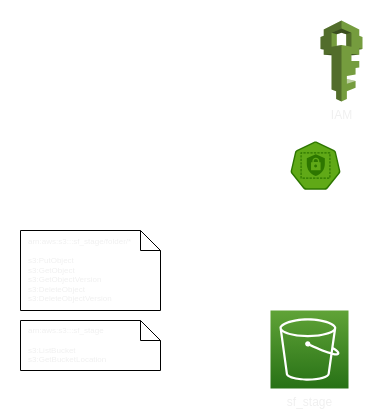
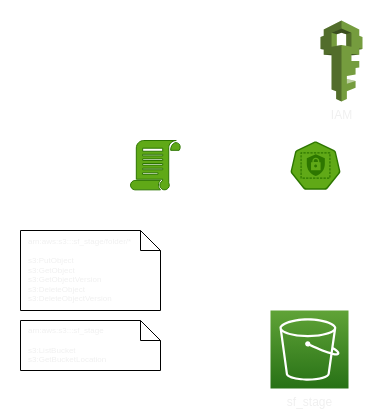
node "sf_stage_policy": added
